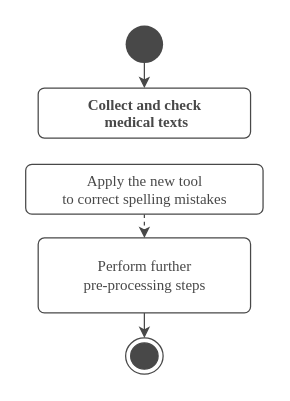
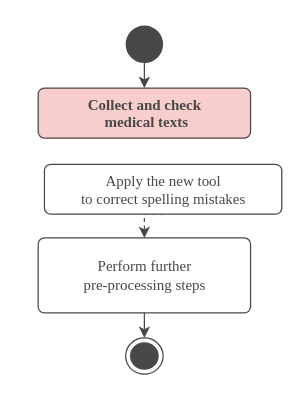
node "Collect and check medical texts": fillcolor #ffffff -> #f8cecc
node "Apply the new tool to correct spelling mistakes": moved (144, 189) -> (163, 189)
